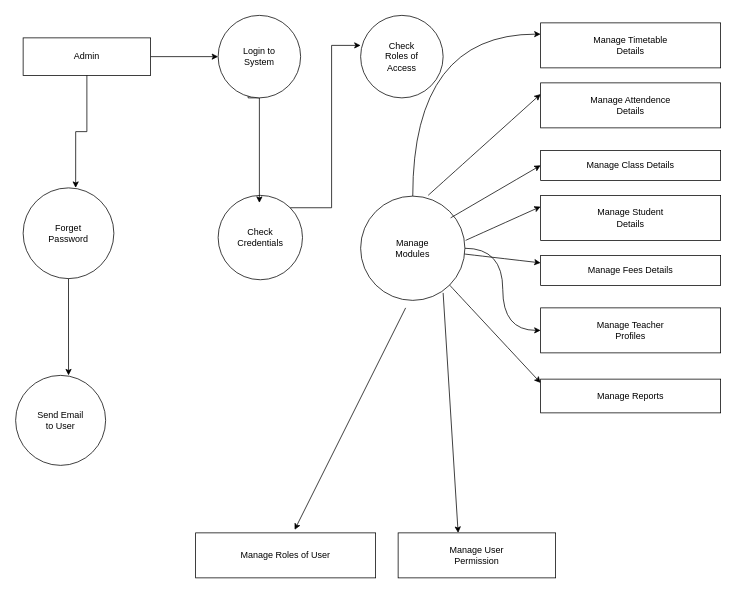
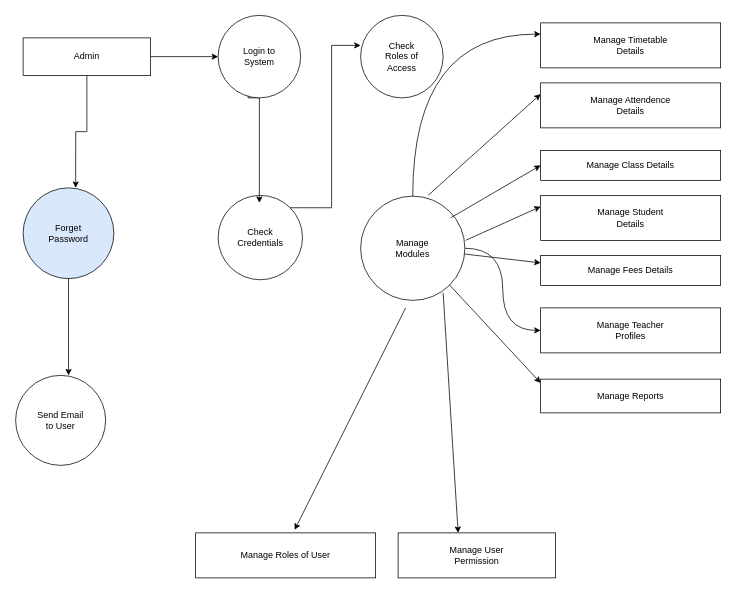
node "Forget Password": fillcolor #ffffff -> #dae8fc
